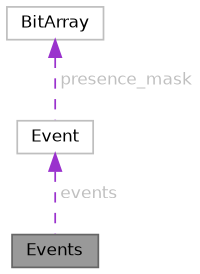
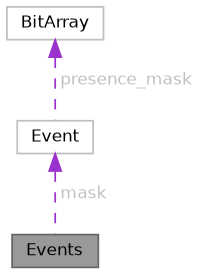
edge "Events" -> "Event": label " events" -> " mask"
